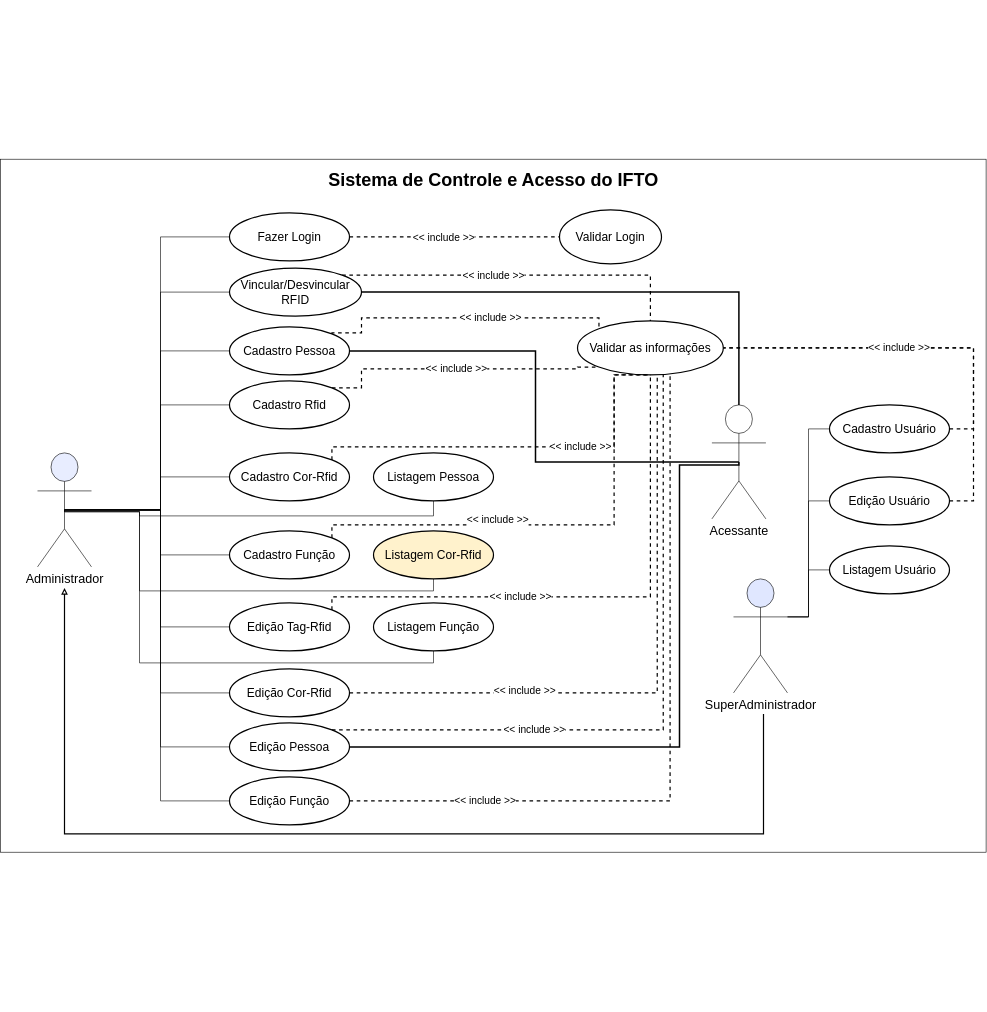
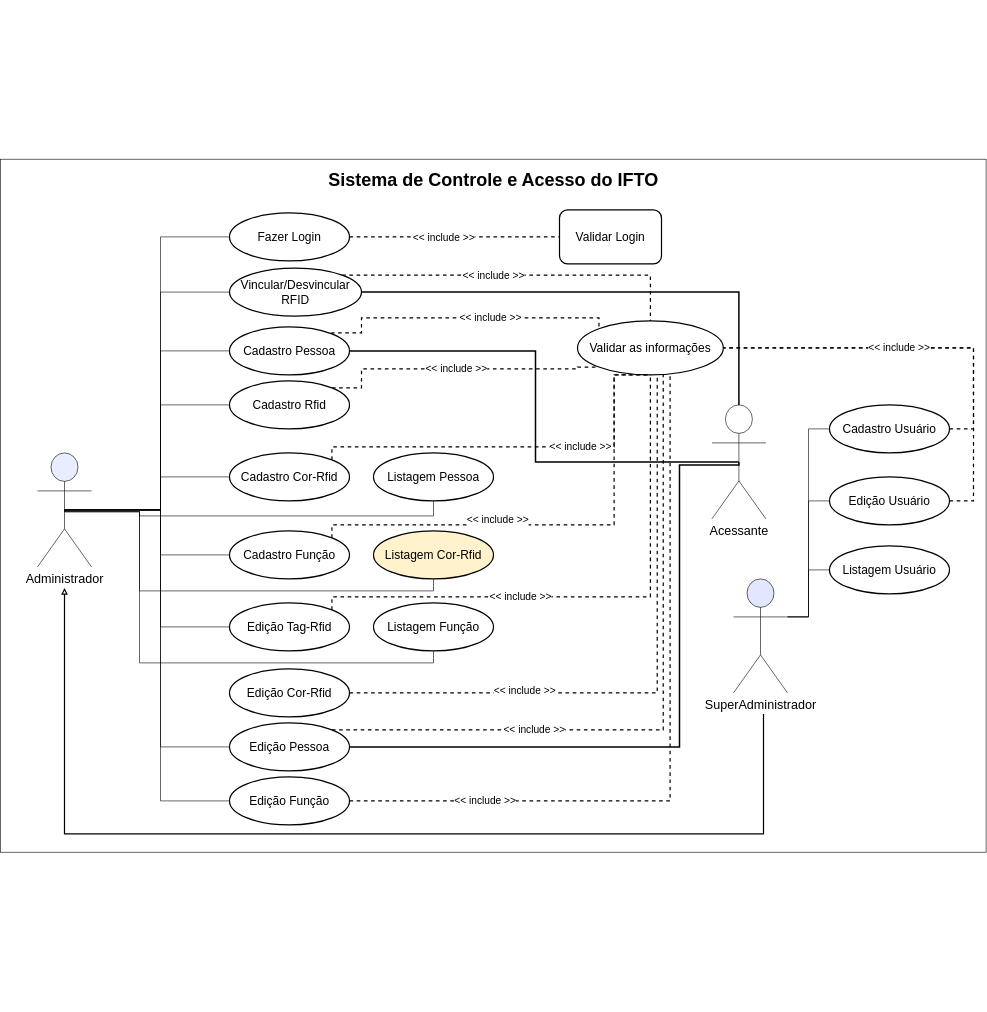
node "Validar Login": shape ellipse -> rounded rectangle
edge "Administrador" -- "Edição Cor-Rfid": removed
